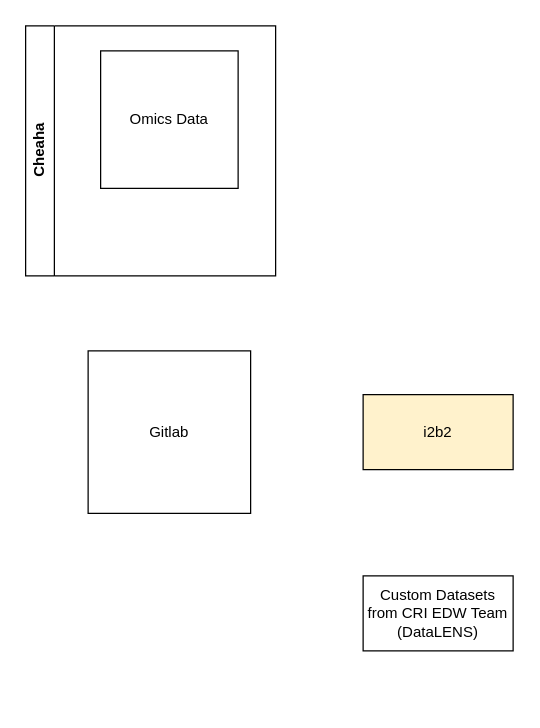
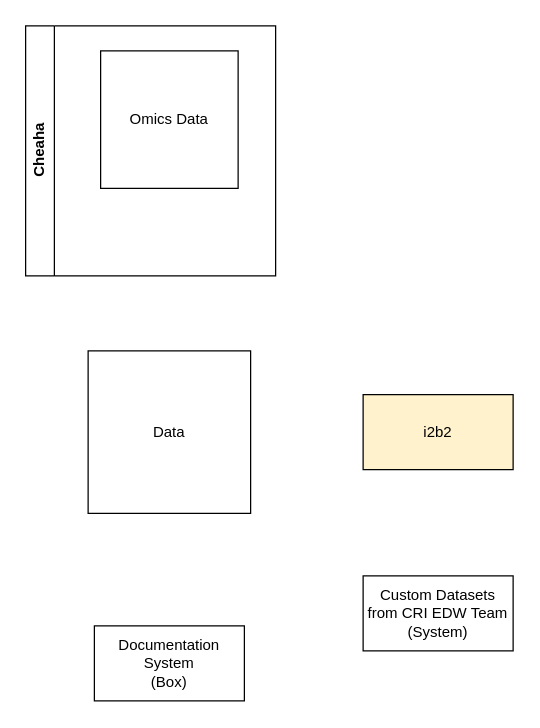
node "Gitlab": label "Gitlab" -> "Data"
node "Custom Datasets from CRI EDW Team (DataLENS)": label "Custom Datasets from CRI EDW Team (DataLENS)" -> "Custom Datasets from CRI EDW Team (System)"
node "Documentation System (Box)": added
